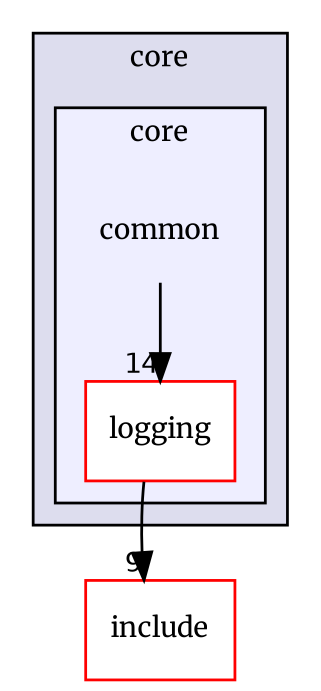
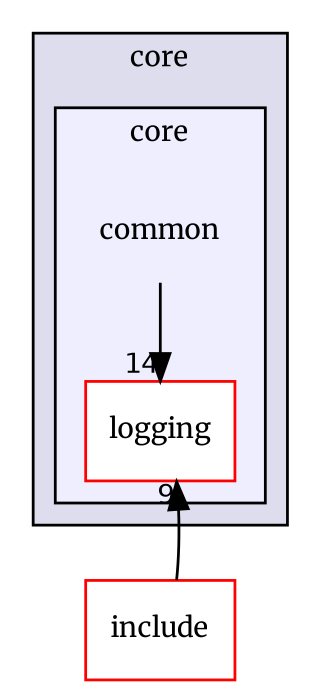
edge "logging" -> "include": reversed
